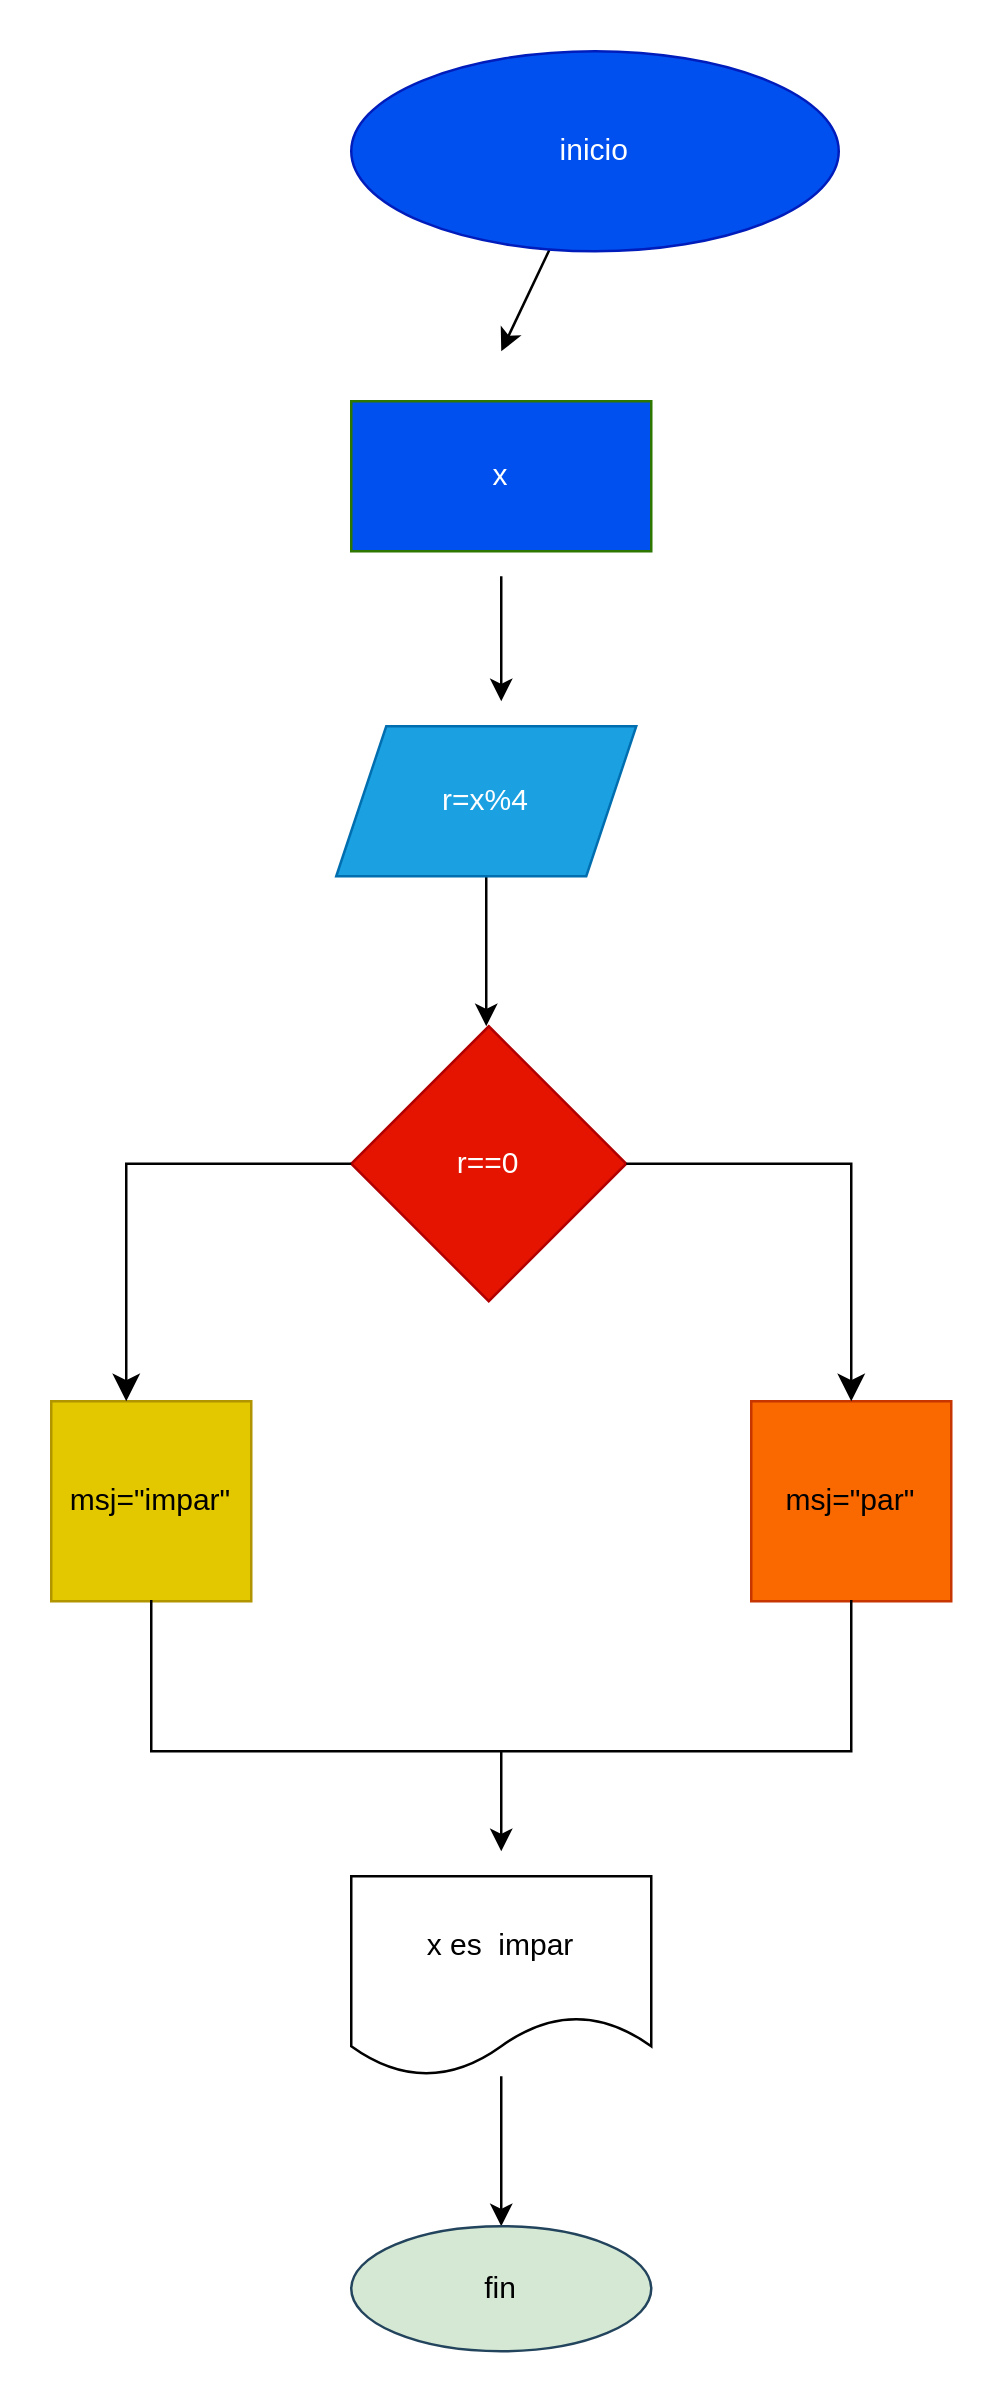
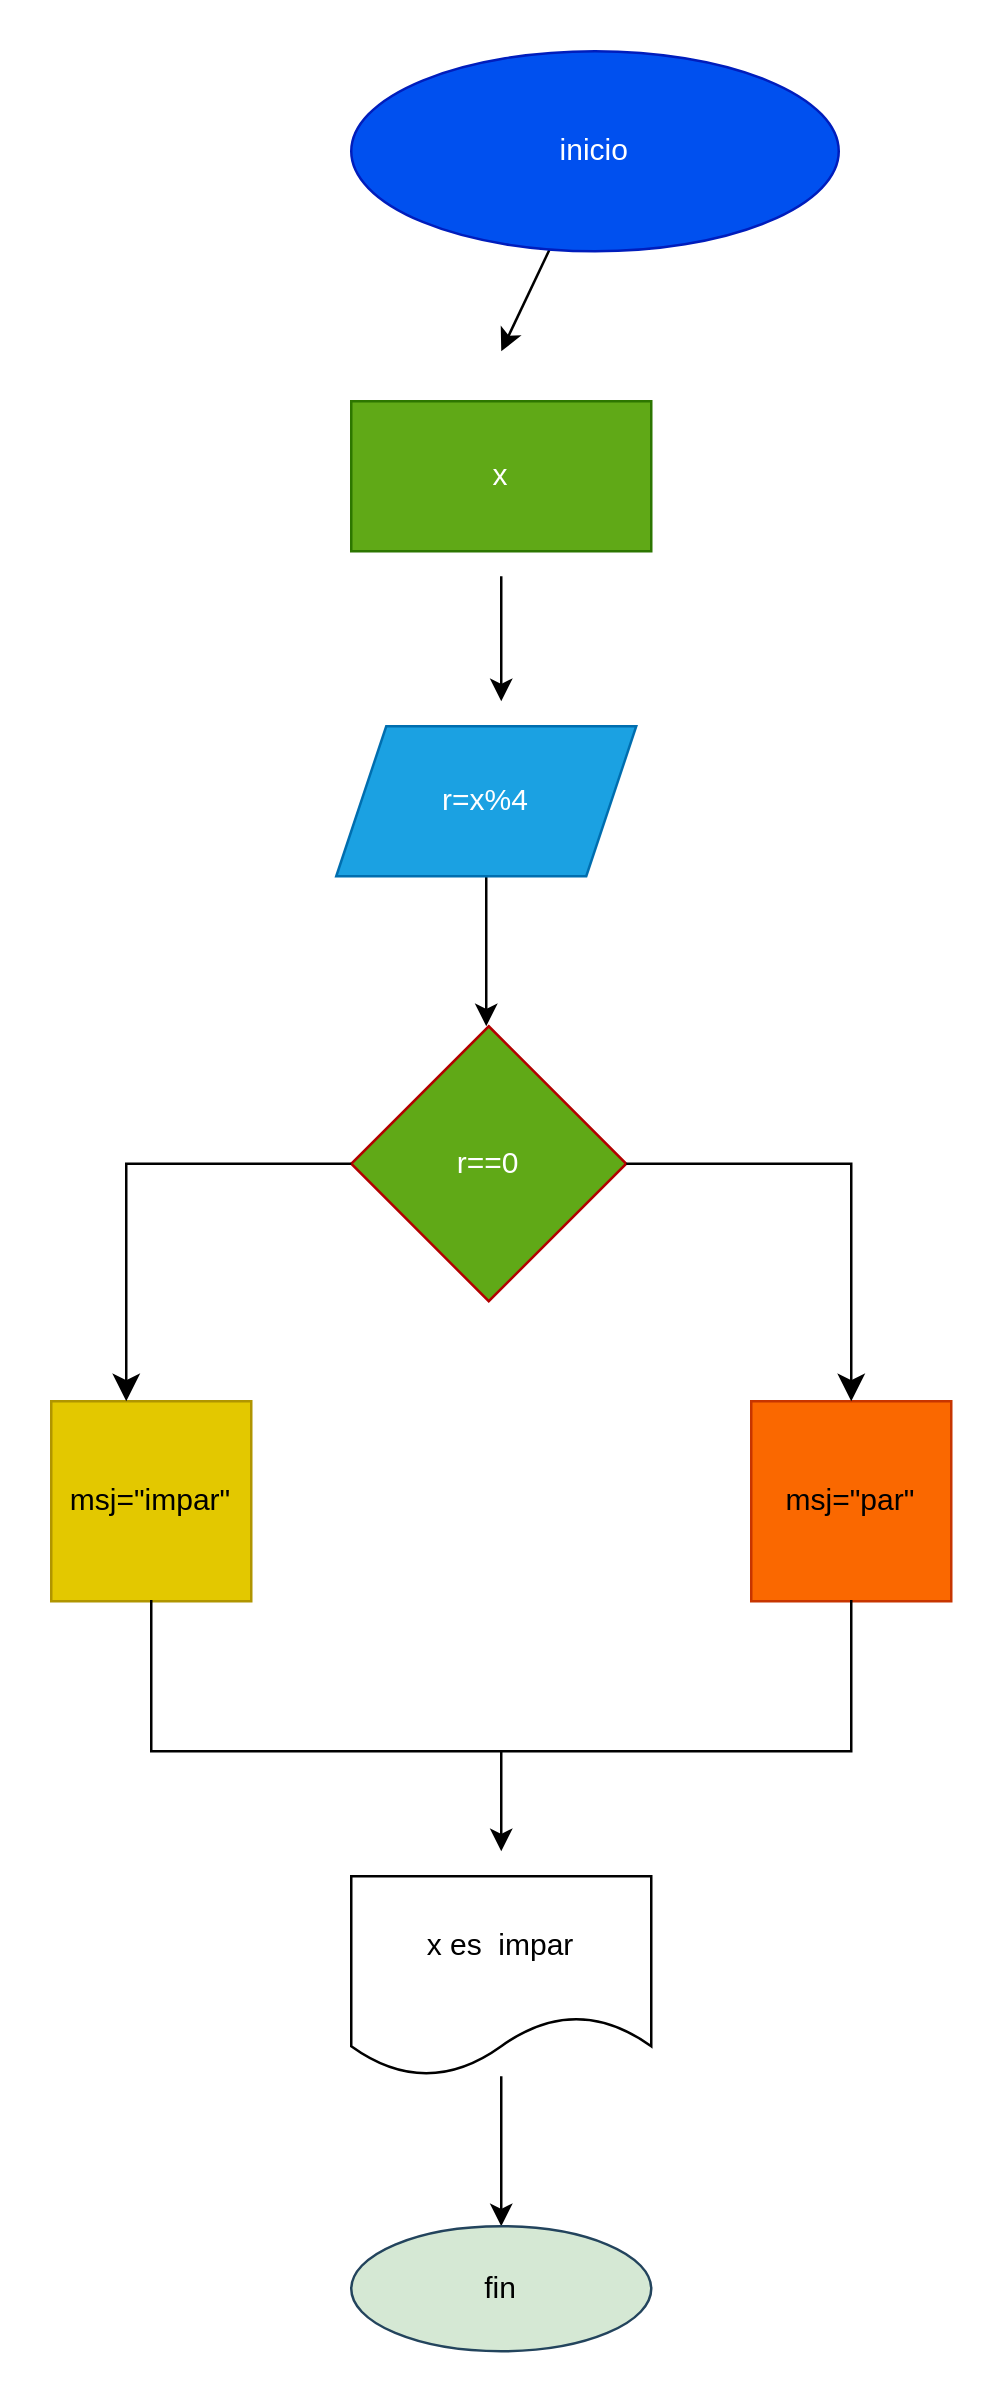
node "x": fillcolor #0050ef -> #60a917
node "r==0": fillcolor #e51400 -> #60a917
